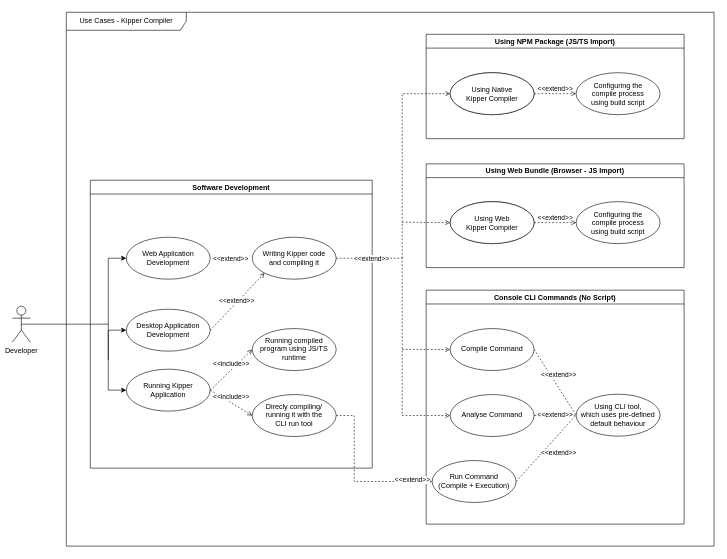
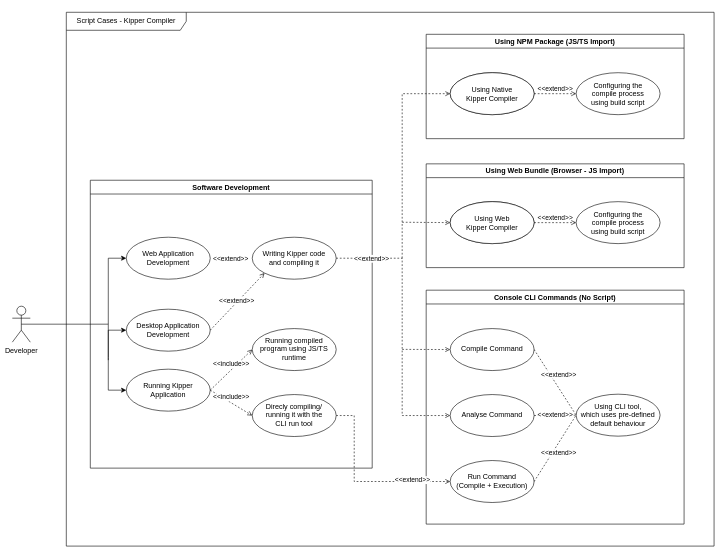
node "Use Cases - Kipper Compiler": label "Use Cases - Kipper Compiler" -> "Script Cases - Kipper Compiler"
node "Run Command (Compile + Execution)": moved (474, 482) -> (492, 482)
